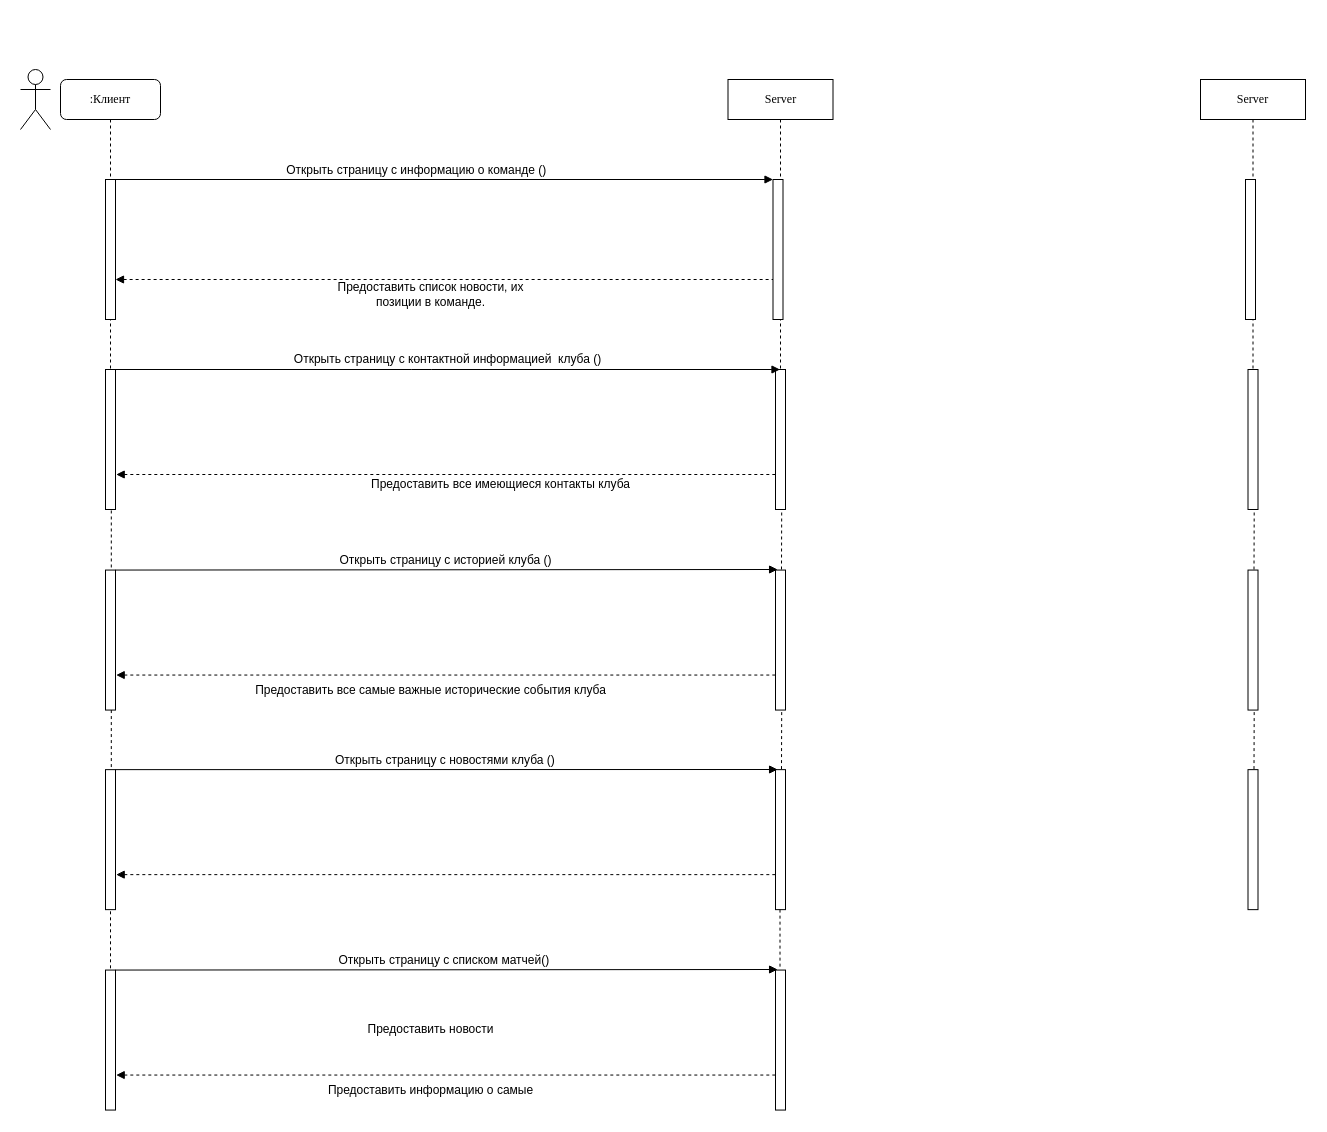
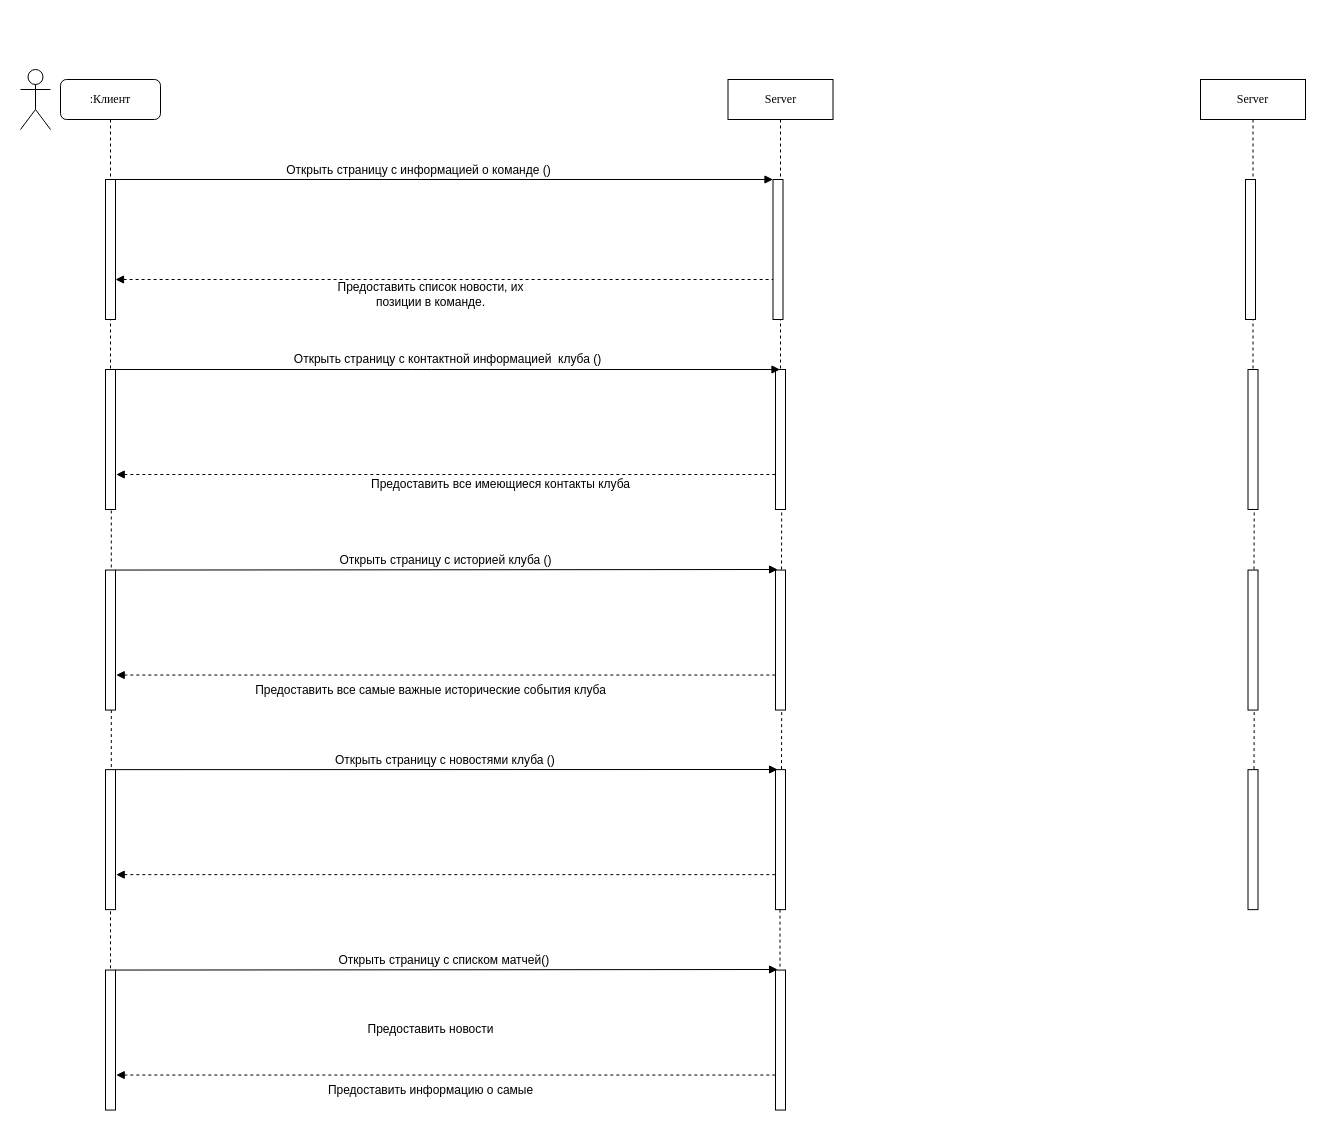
node "Открыть страницу с информацию о команде ()": label "Открыть страницу с информацию о команде ()" -> "Открыть страницу с информацией о команде ()"
